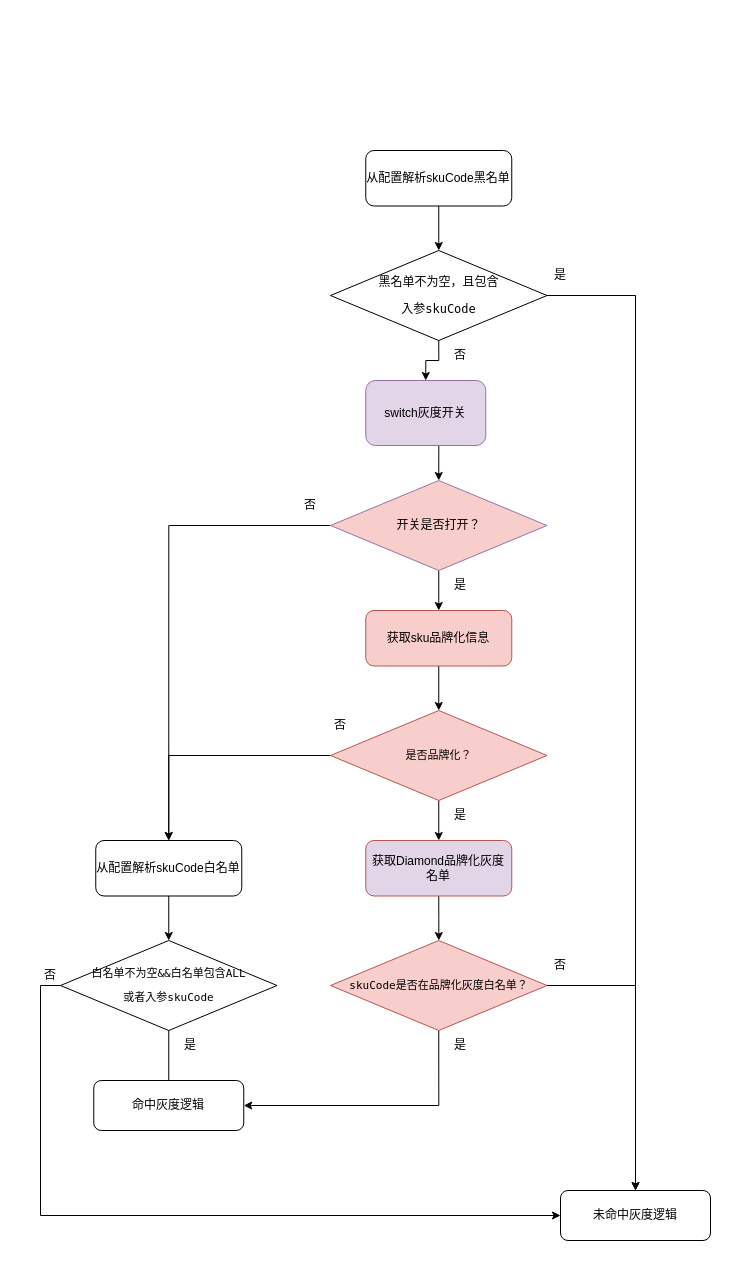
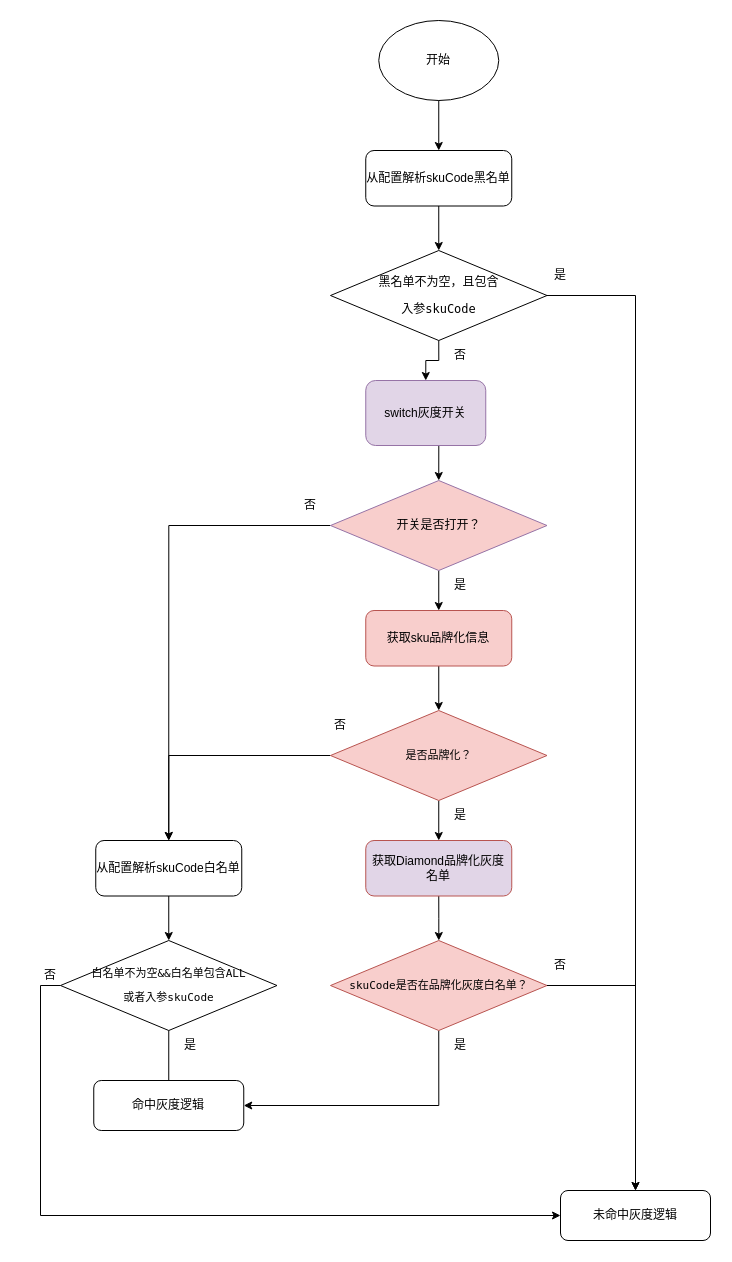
node "开始": added
edge "开始" -> "从配置解析skuCode黑名单": added
